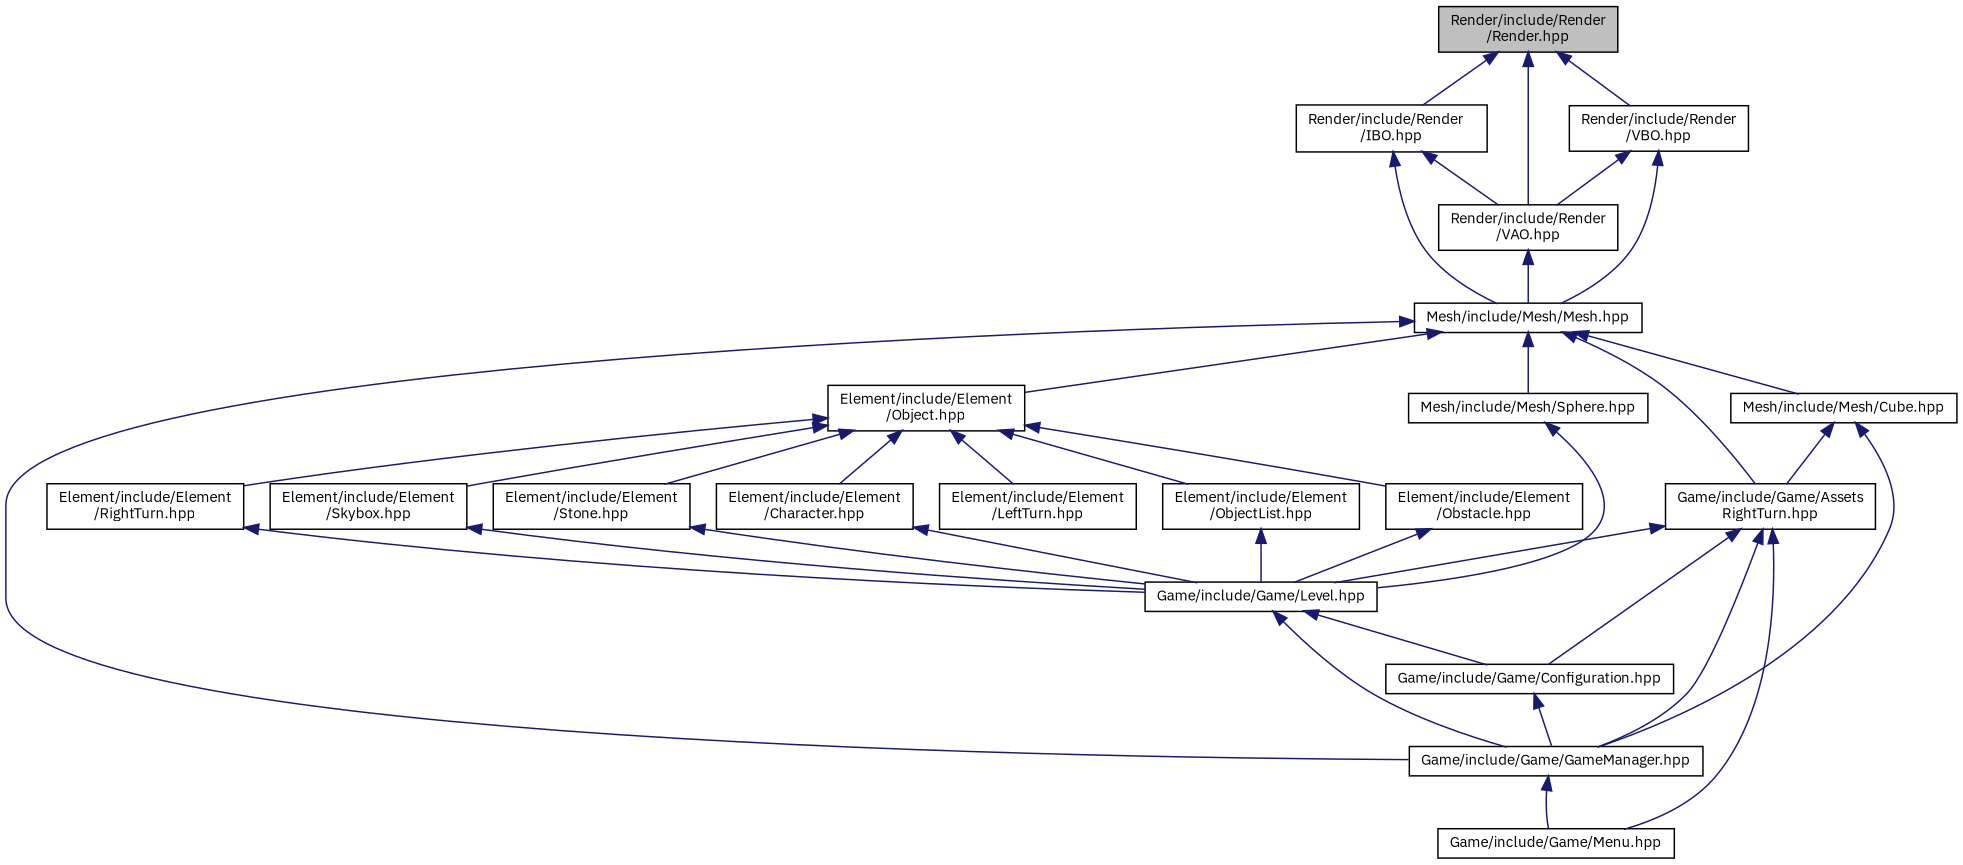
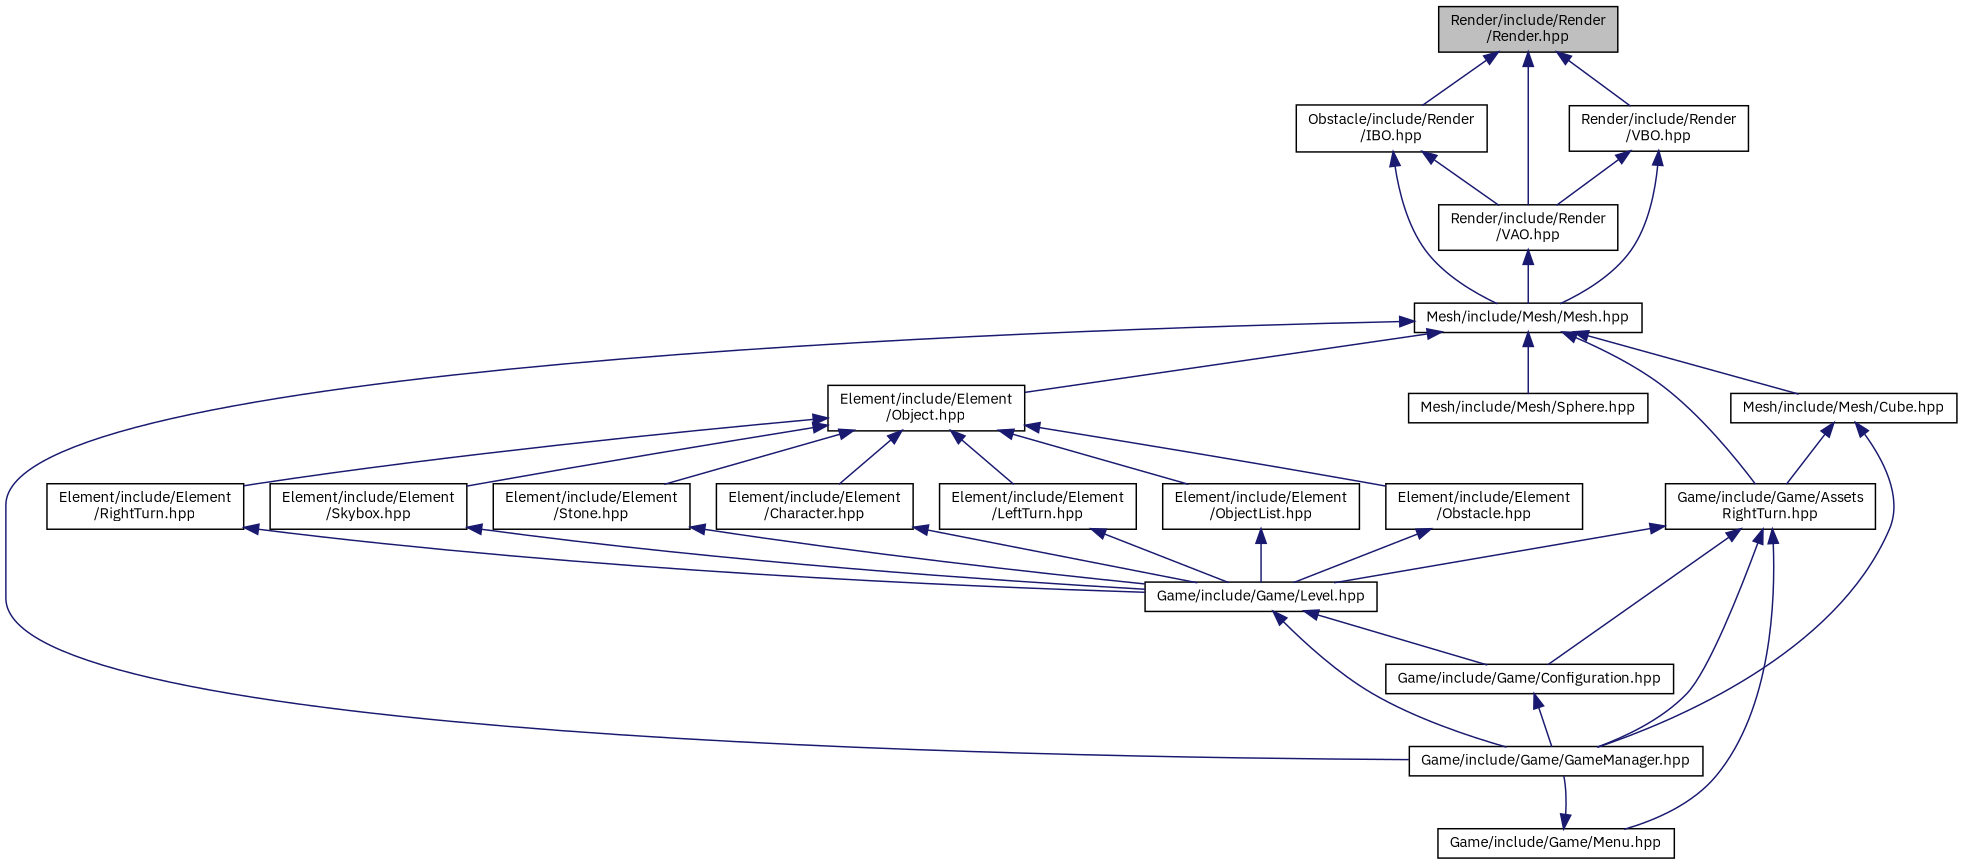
node "Render/include/Render /IBO.hpp": label "Render/include/Render /IBO.hpp" -> "Obstacle/include/Render /IBO.hpp"
edge "Game/include/Game/Level.hpp" -> "Mesh/include/Mesh/Sphere.hpp": now "Game/include/Game/Level.hpp" -> "Element/include/Element /LeftTurn.hpp"
edge "Game/include/Game/Menu.hpp" -> "Game/include/Game/GameManager.hpp": reversed
